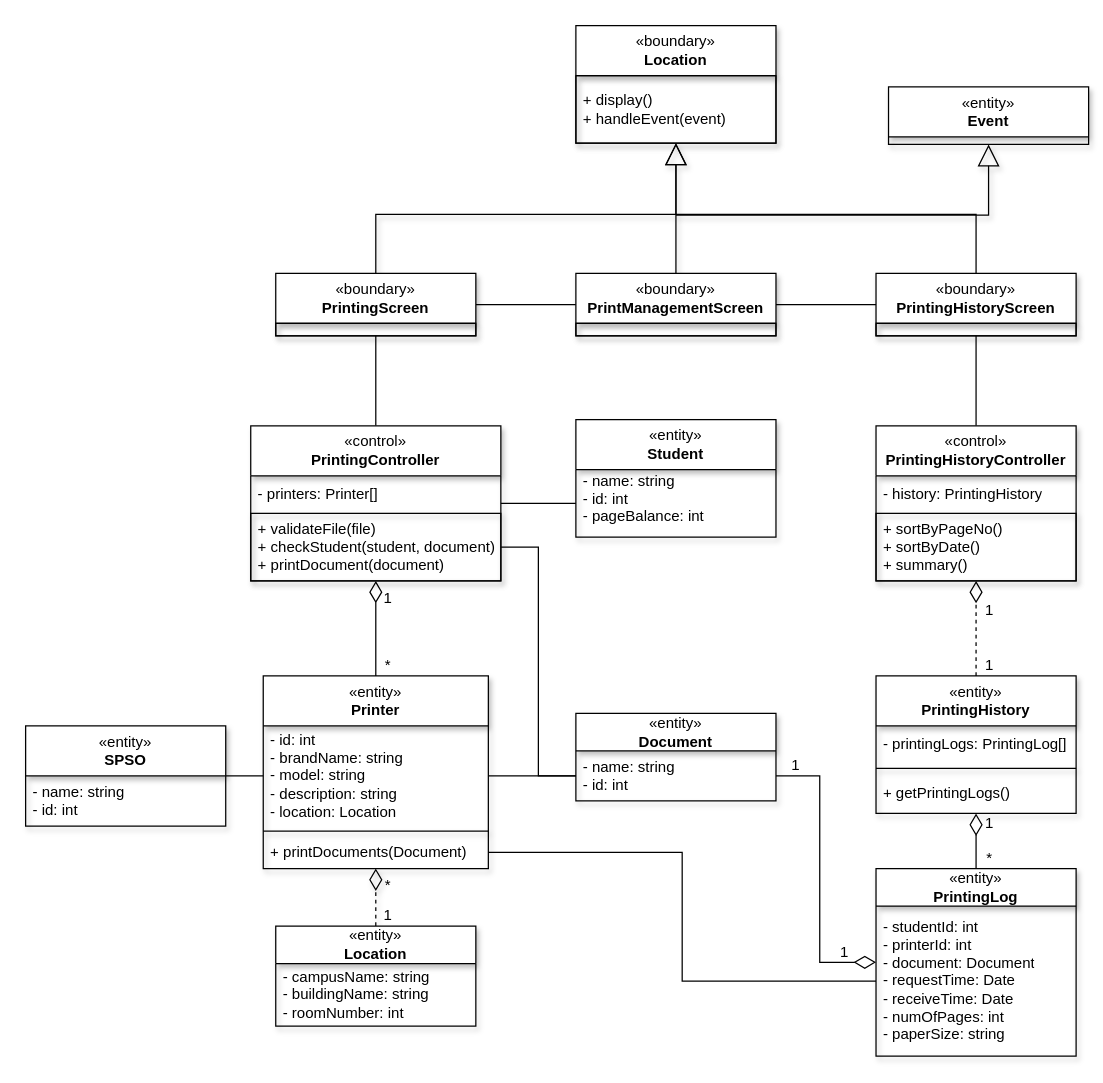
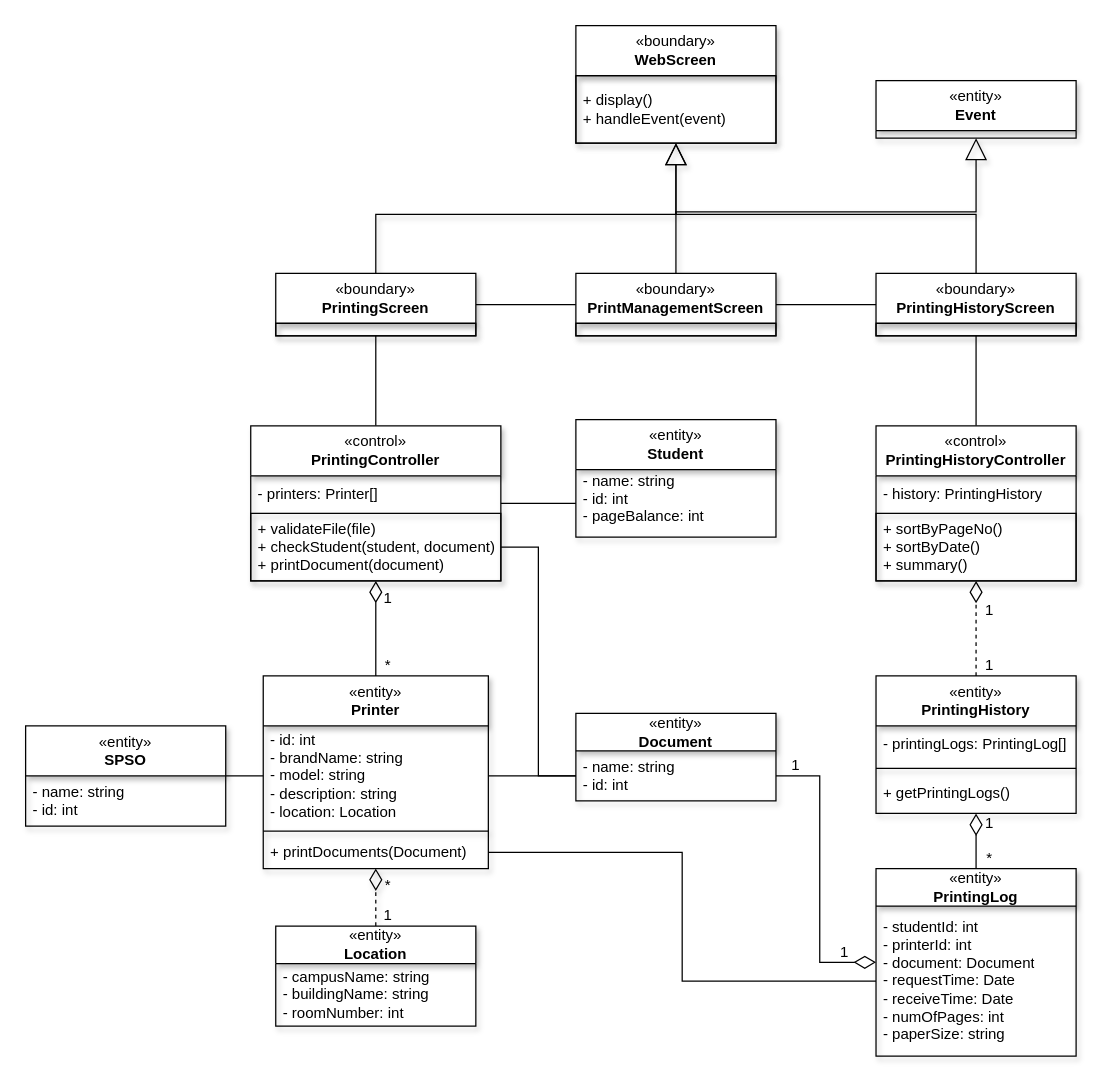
node "«boundary» Location": label "«boundary» Location" -> "«boundary» WebScreen"
node "«entity» Event": moved (988, 116) -> (976, 109)
